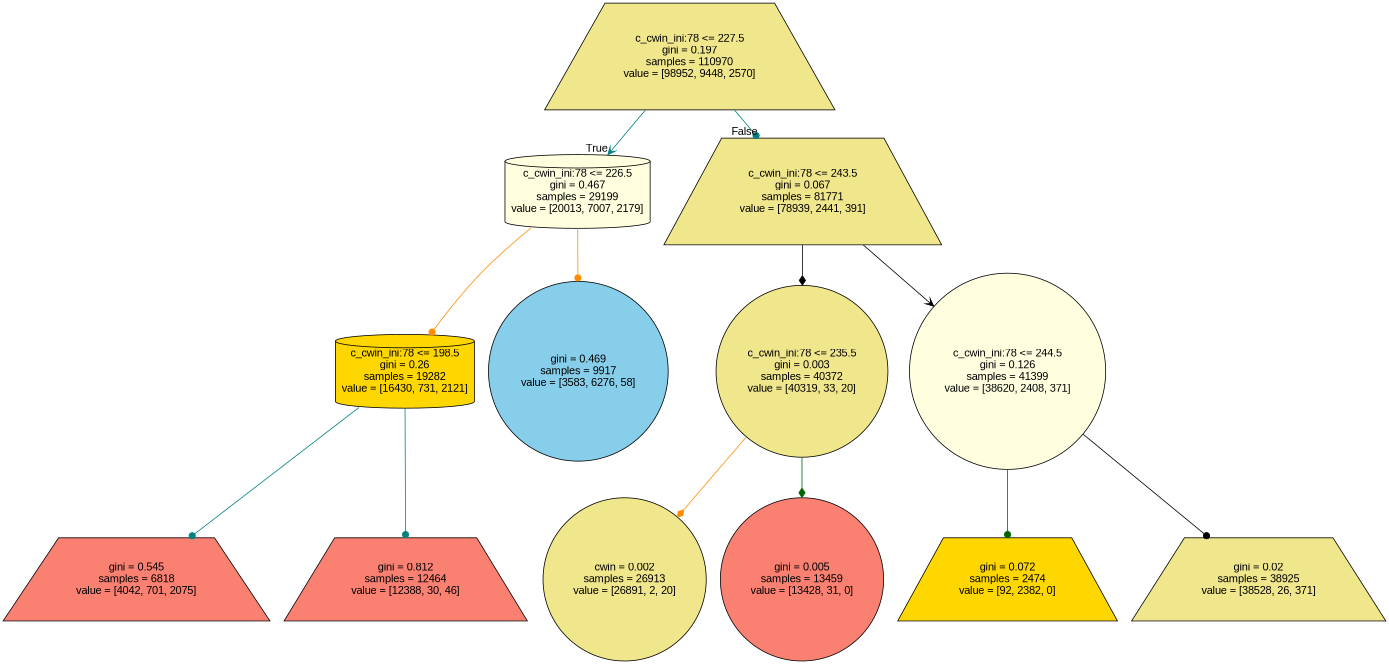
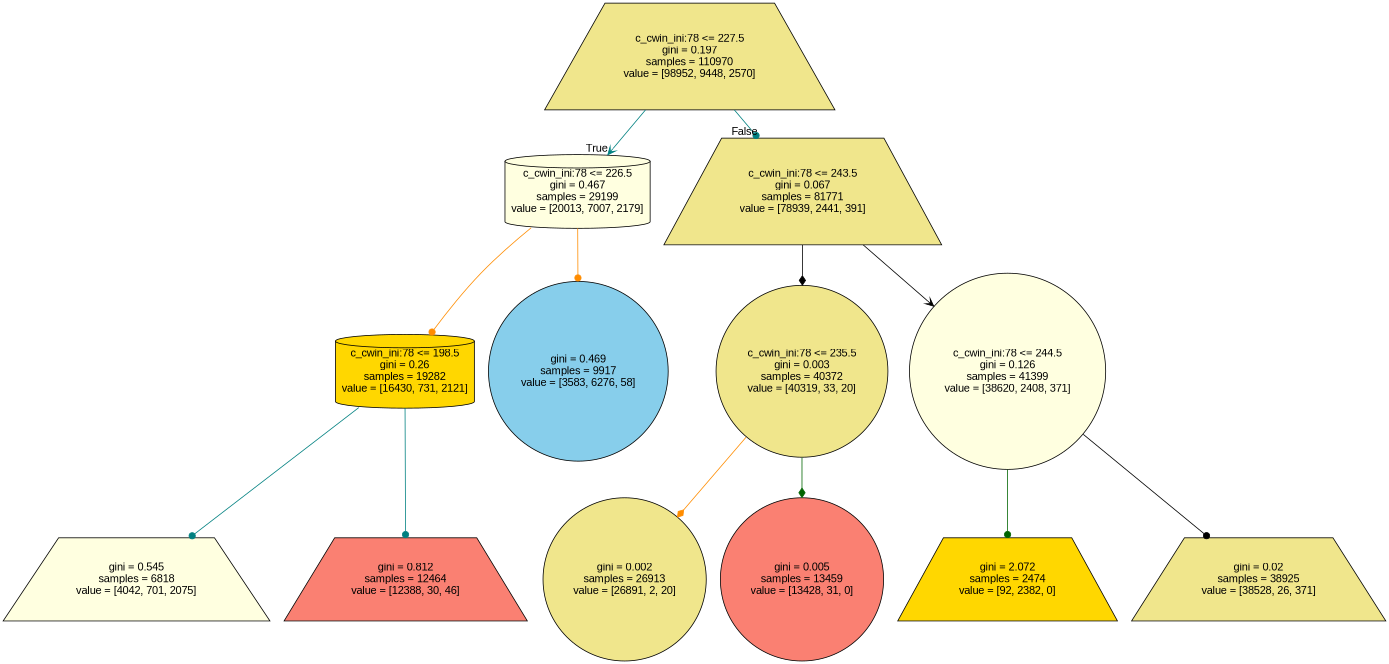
node "gini = 0.545 samples = 6818 value = [4042, 701, 2075]": fillcolor salmon -> lightyellow
node "cwin = 0.002 samples = 26913 value = [26891, 2, 20]": label "cwin = 0.002 samples = 26913 value = [26891, 2, 20]" -> "gini = 0.002 samples = 26913 value = [26891, 2, 20]"
node "gini = 0.072 samples = 2474 value = [92, 2382, 0]": label "gini = 0.072 samples = 2474 value = [92, 2382, 0]" -> "gini = 2.072 samples = 2474 value = [92, 2382, 0]"
